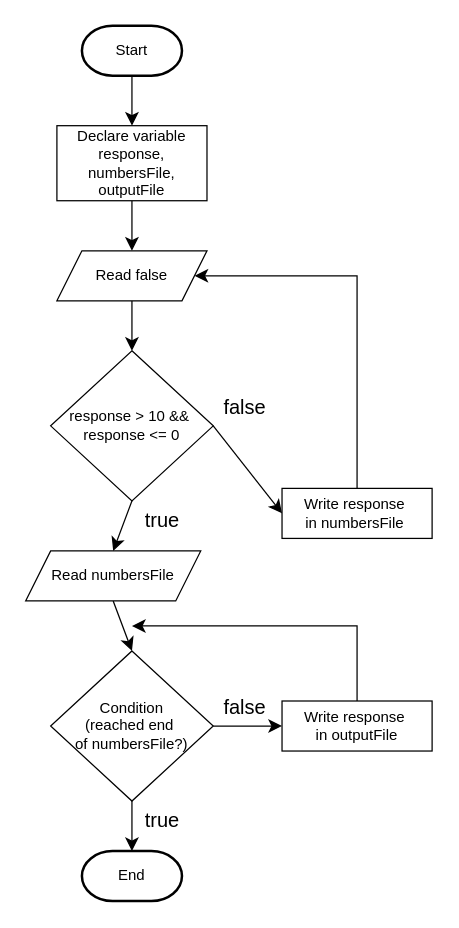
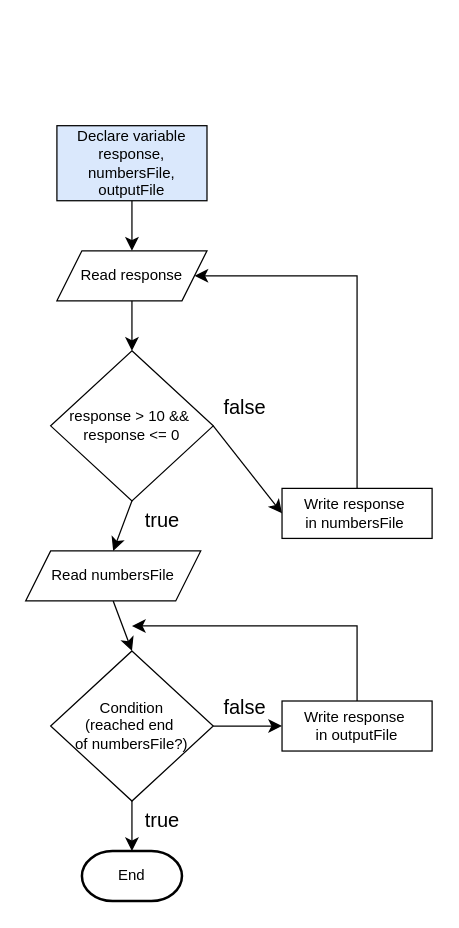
node "Start": removed
edge "Start" -> "Declare variable response, numbersFile, outputFile": removed
node "Declare variable response, numbersFile, outputFile": fillcolor #ffffff -> #dae8fc
node "Read false": label "Read false" -> "Read response"
